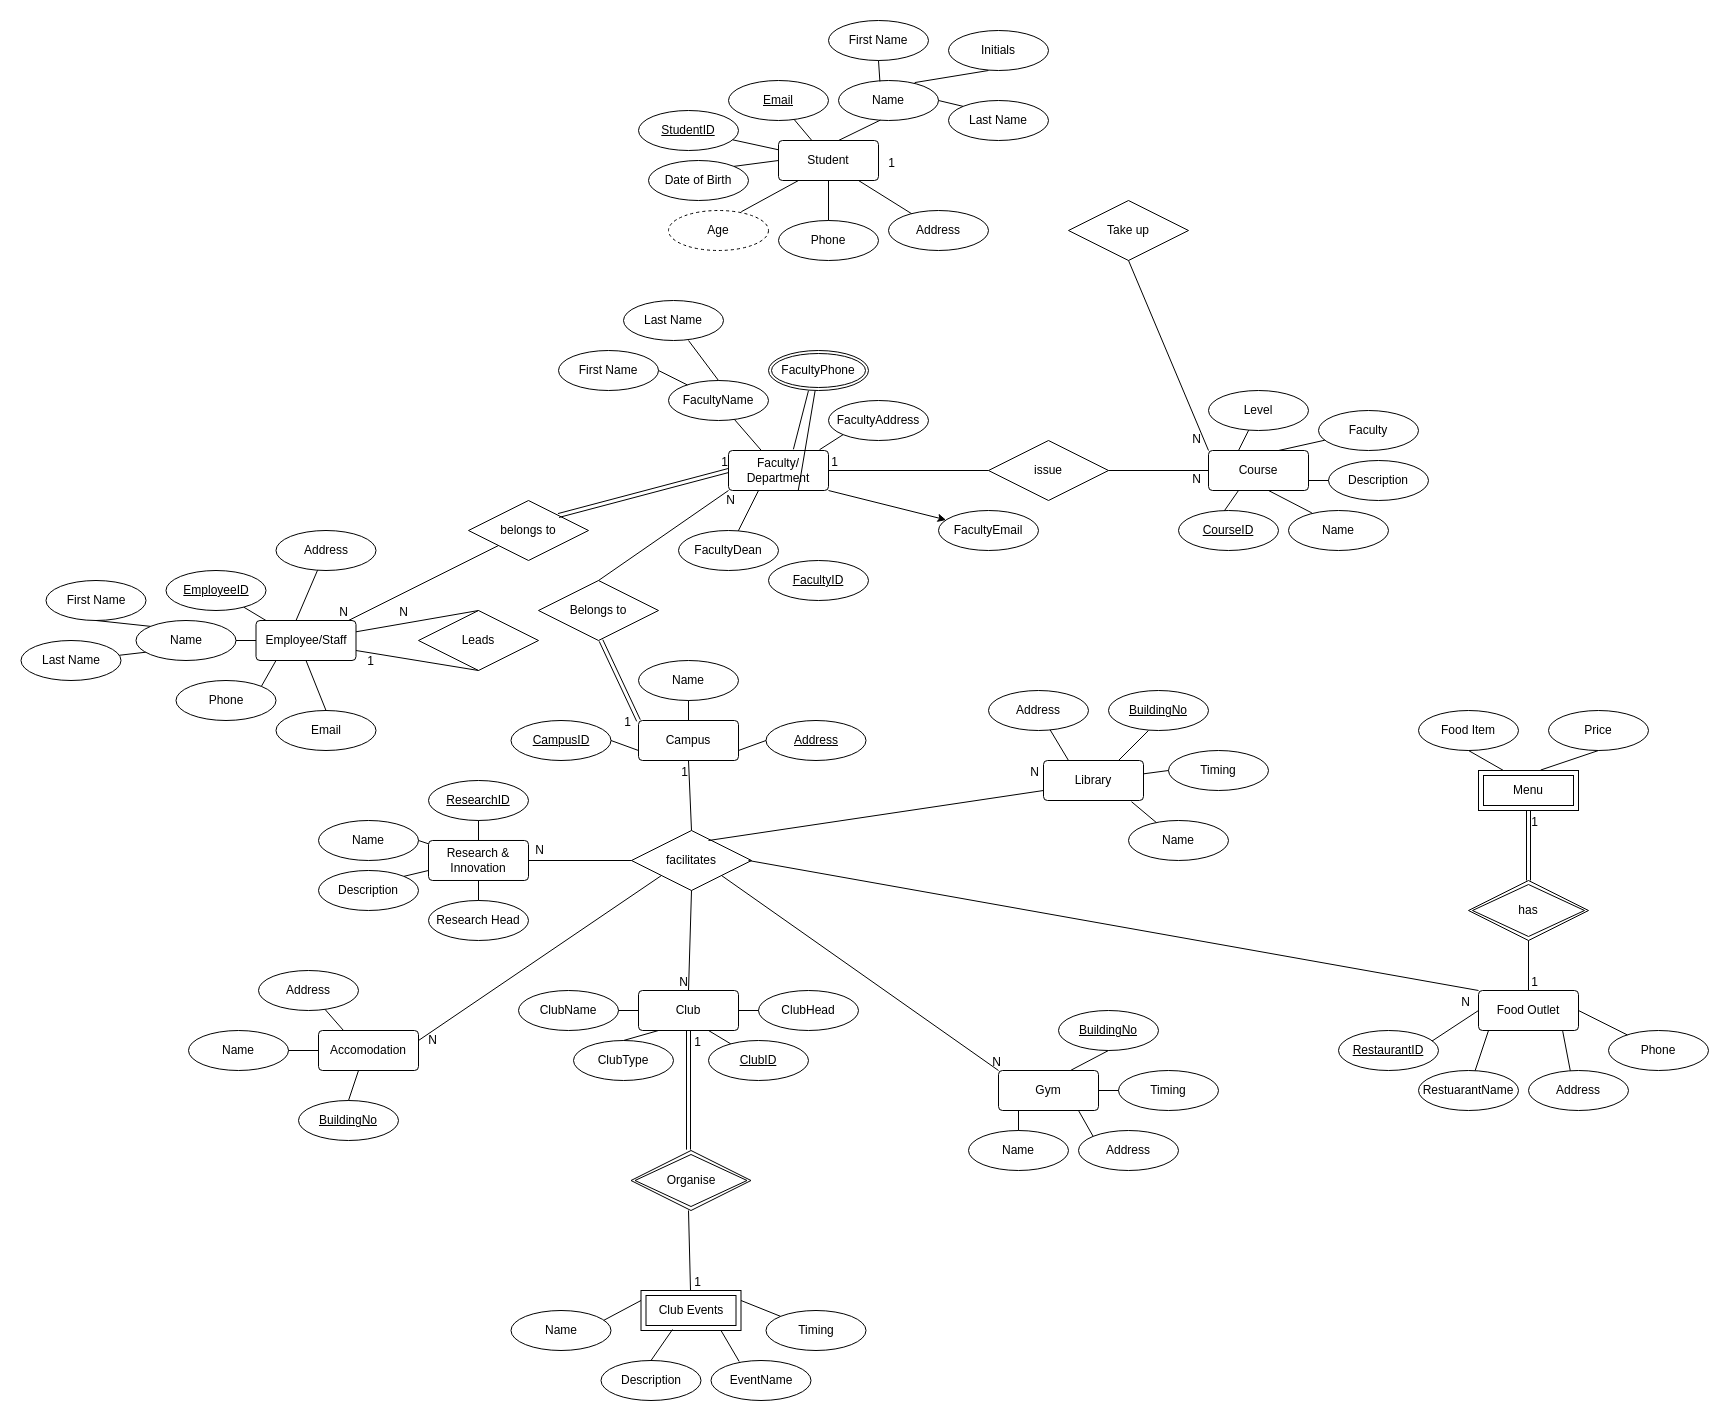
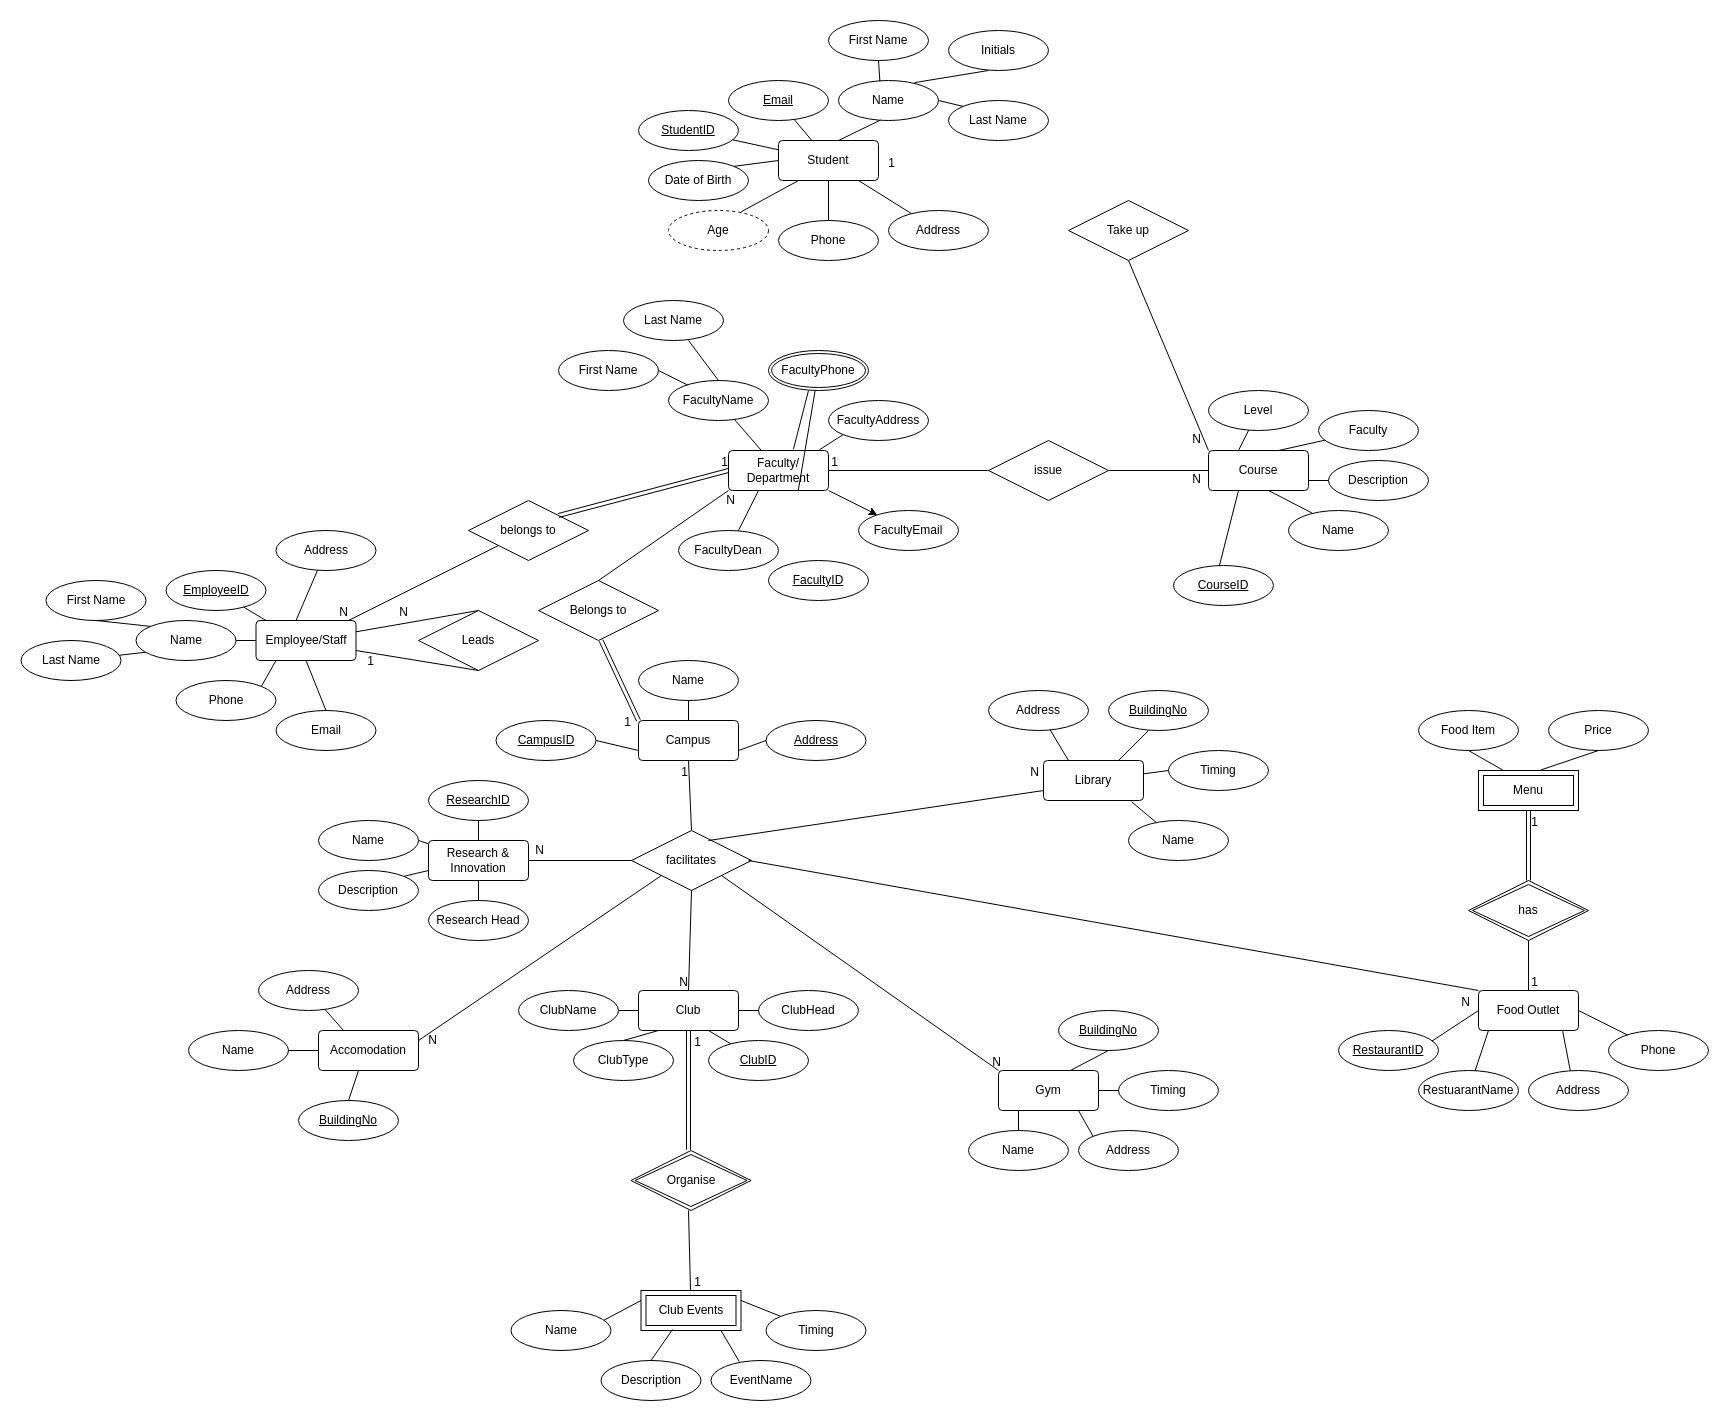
node "FacultyEmail": moved (989, 531) -> (909, 531)
node "CourseID": moved (1229, 531) -> (1224, 586)
node "CampusID": moved (561, 741) -> (546, 741)
